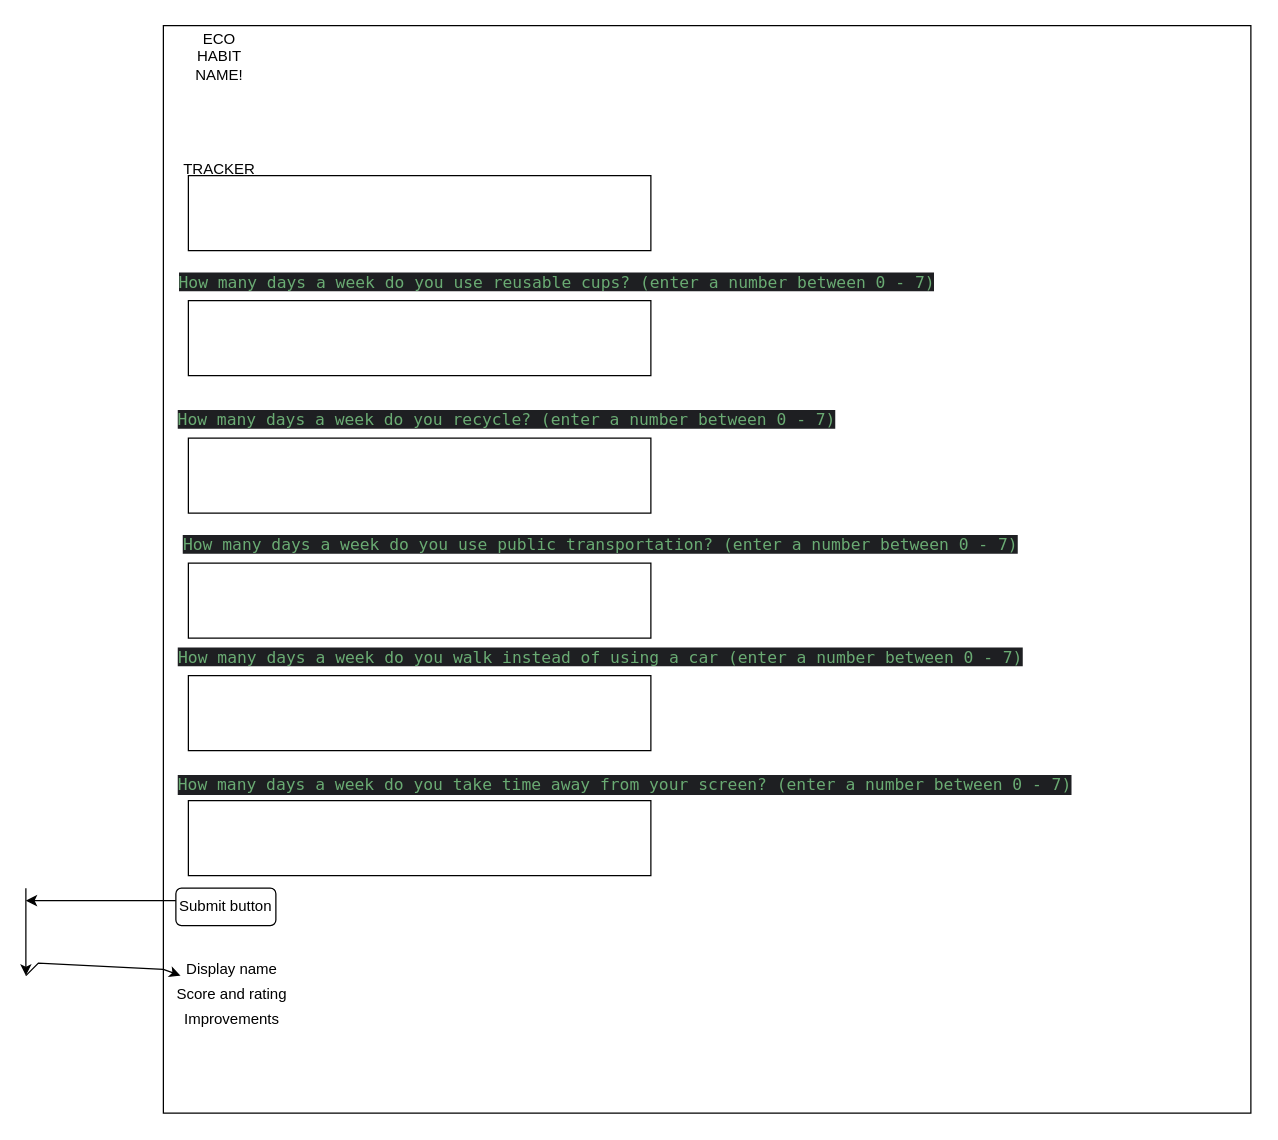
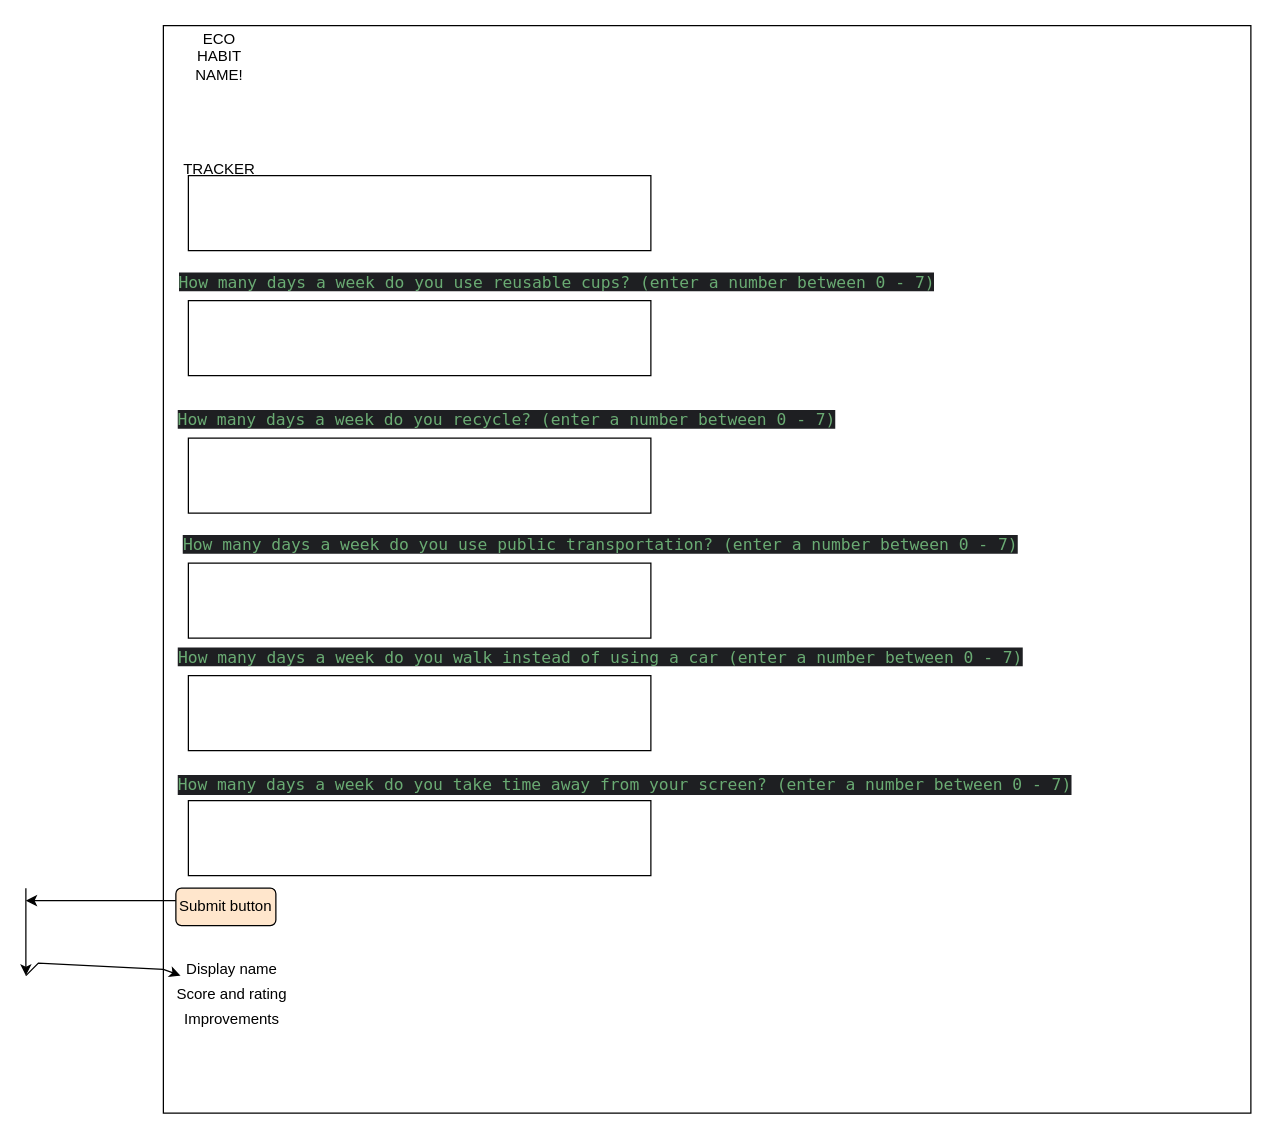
node "Submit button": fillcolor #ffffff -> #ffe6cc
